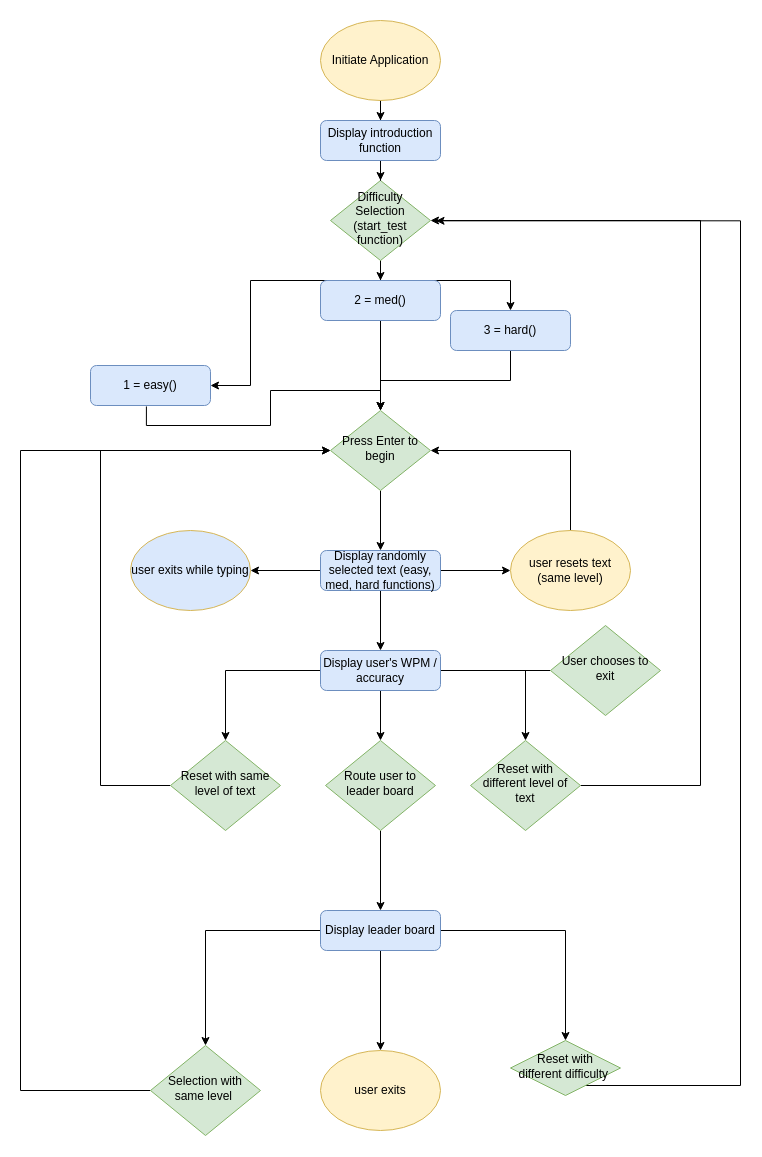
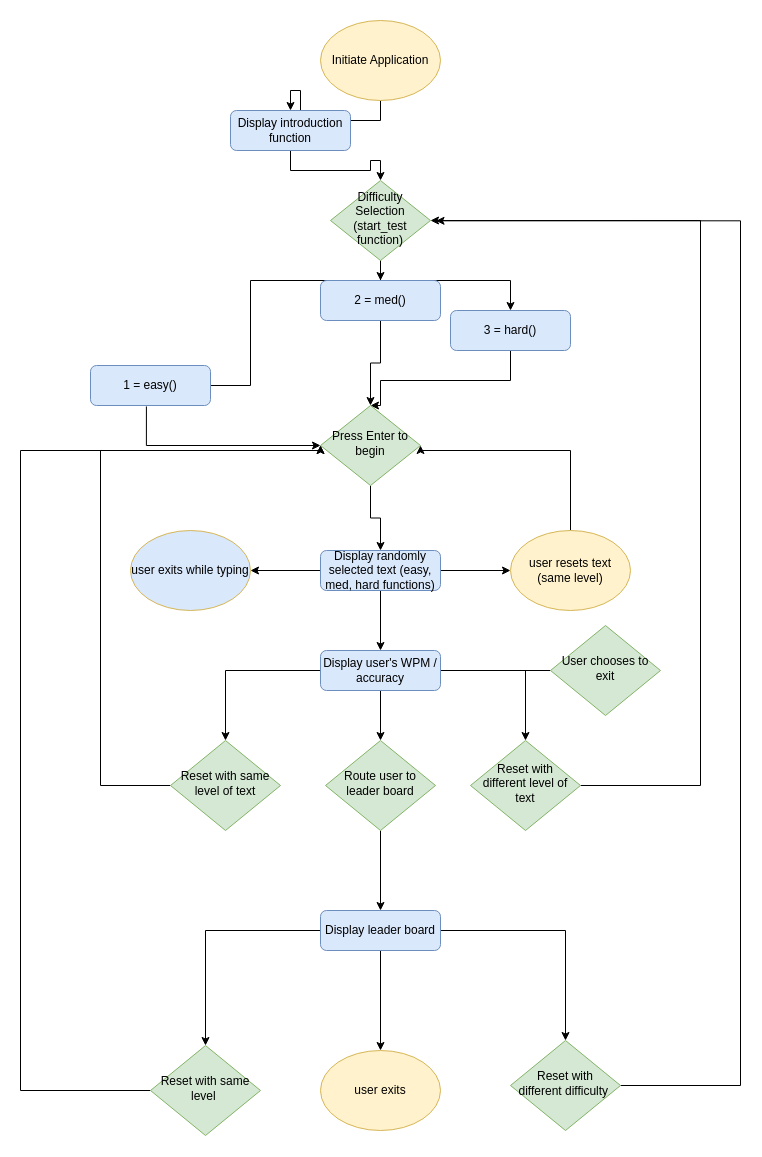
node "Display introduction function": moved (381, 141) -> (291, 131)
edge "Difficulty Selection (start_test function)" -> "1 = easy()": arrowhead classic -> none
node "Press Enter to begin": moved (381, 451) -> (371, 446)
node "Reset with different difficulty": size 110x55 -> 110x90
node "Selection with same level": label "Selection with same level" -> "Reset with same level"
